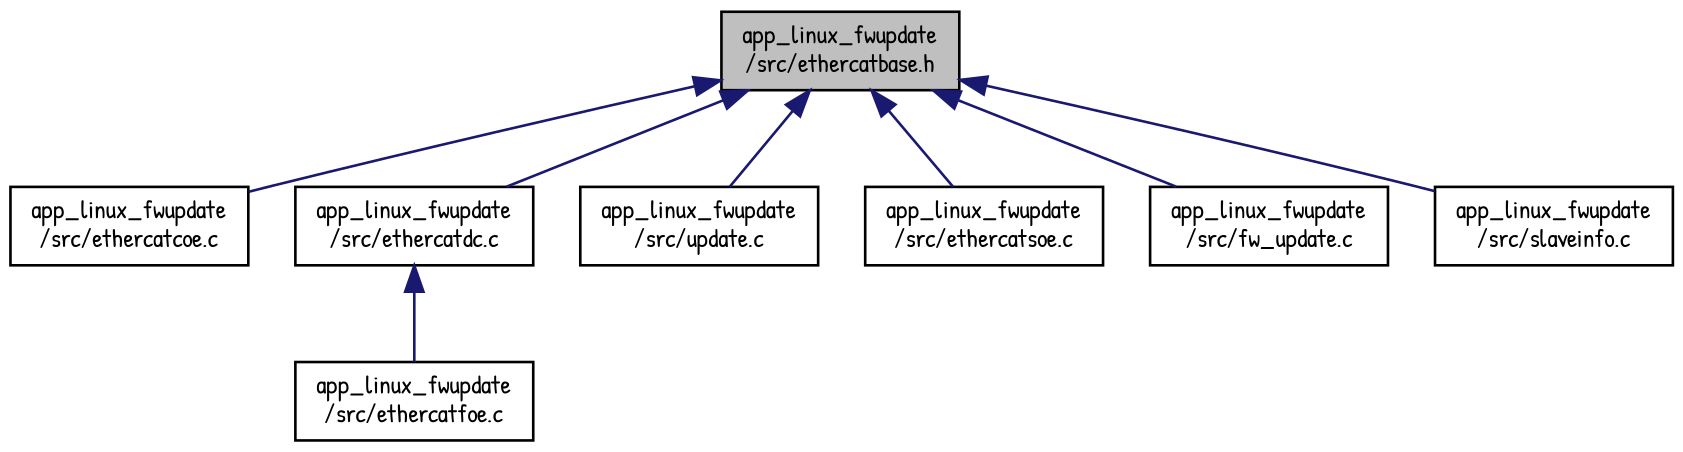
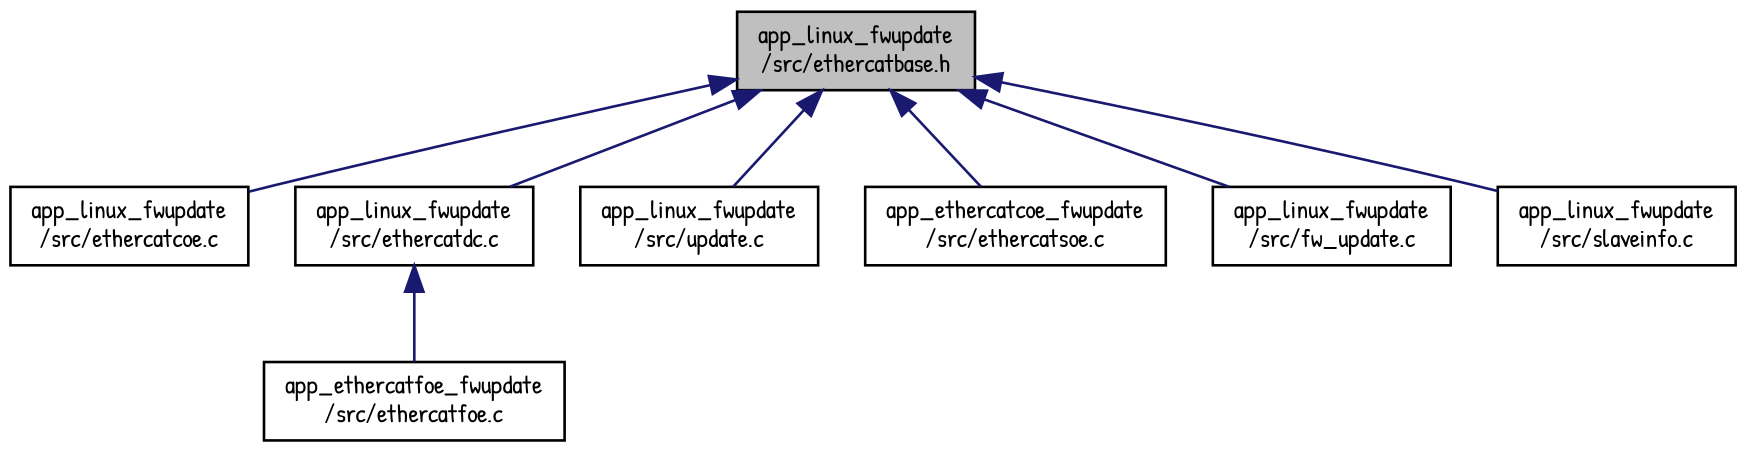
node "app_linux_fwupdate /src/ethercatsoe.c": label "app_linux_fwupdate /src/ethercatsoe.c" -> "app_ethercatcoe_fwupdate /src/ethercatsoe.c"
node "app_linux_fwupdate /src/ethercatfoe.c": label "app_linux_fwupdate /src/ethercatfoe.c" -> "app_ethercatfoe_fwupdate /src/ethercatfoe.c"
